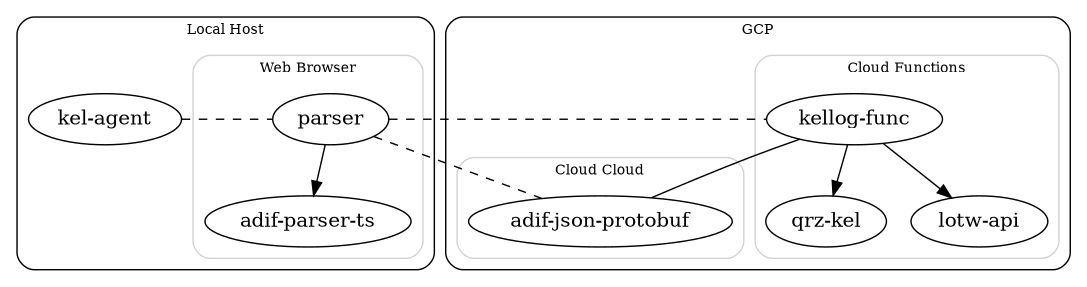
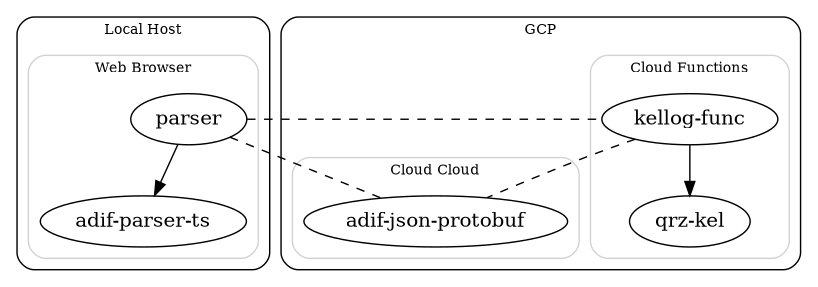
node "kel-agent": removed
edge "kellog-func" -- "adif-json-protobuf": style solid -> dashed
node "lotw-api": removed
